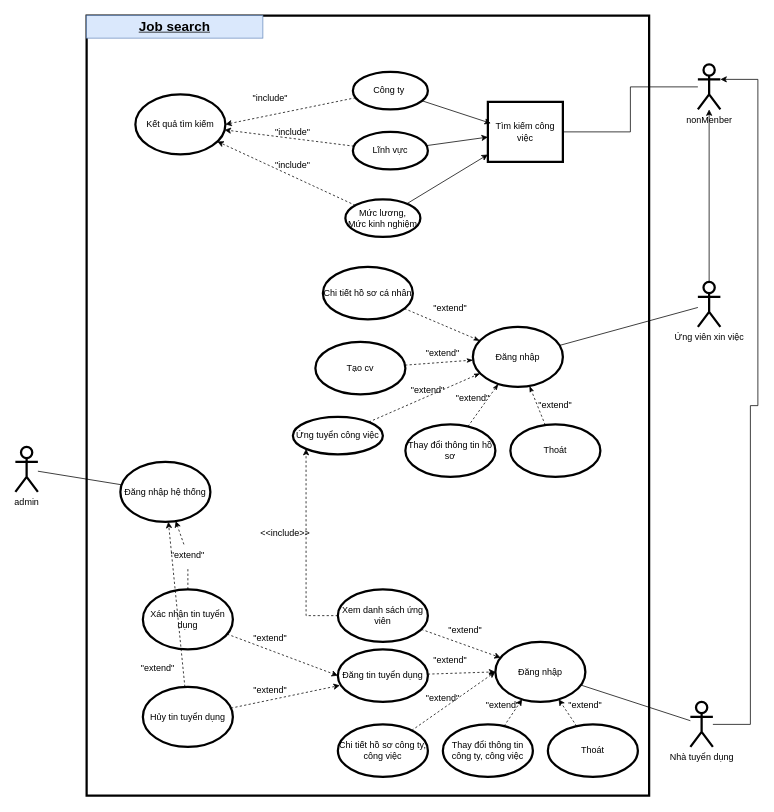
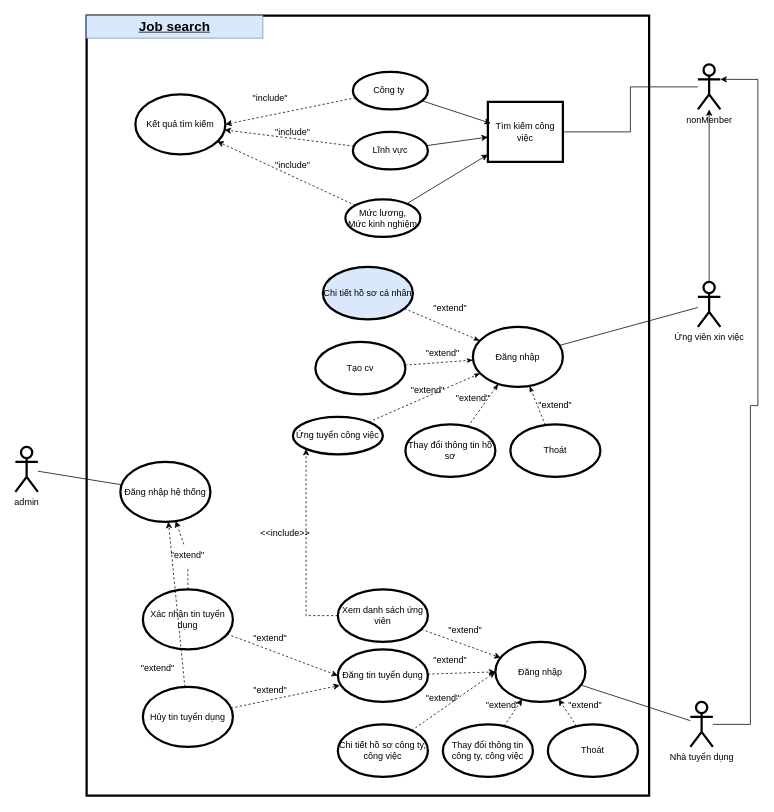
node "Chi tiết hồ sơ cá nhân": fillcolor #ffffff -> #dae8fc
